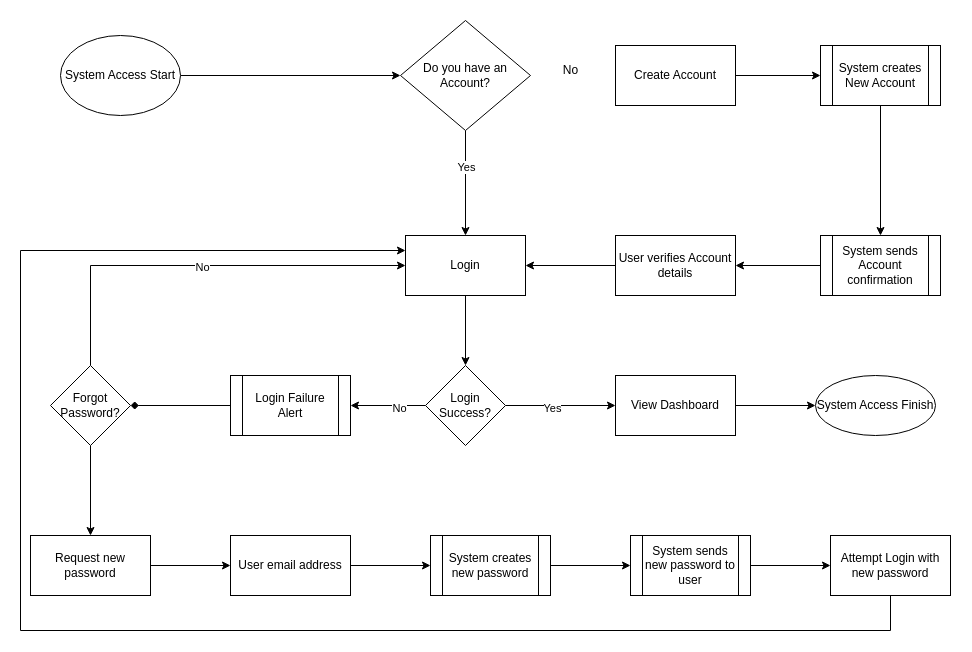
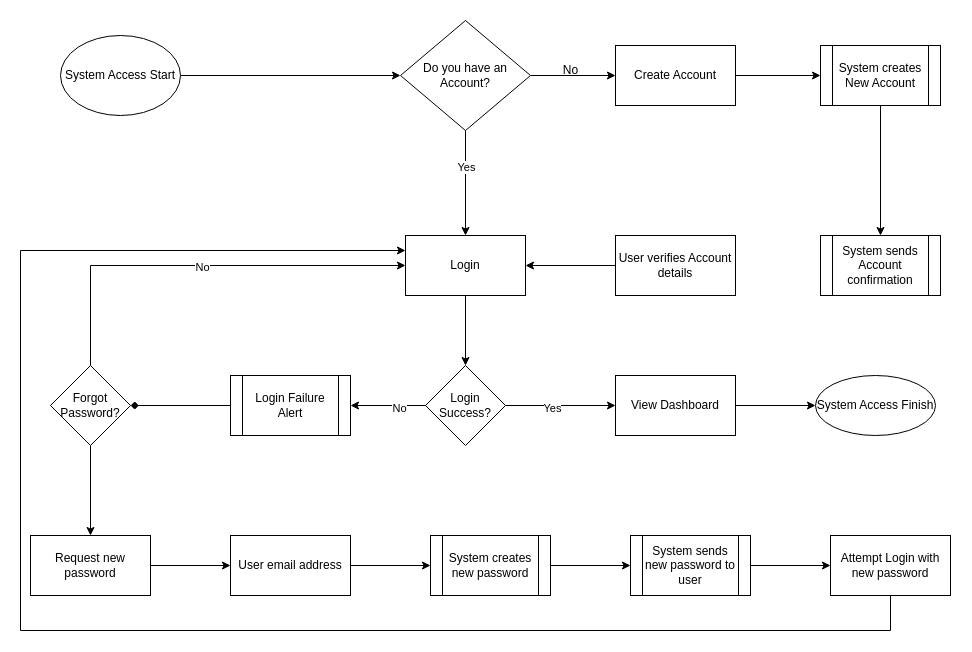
edge "Do you have an Account?" -> "Create Account": added
edge "System sends Account confirmation" -> "User verifies Account details": removed
